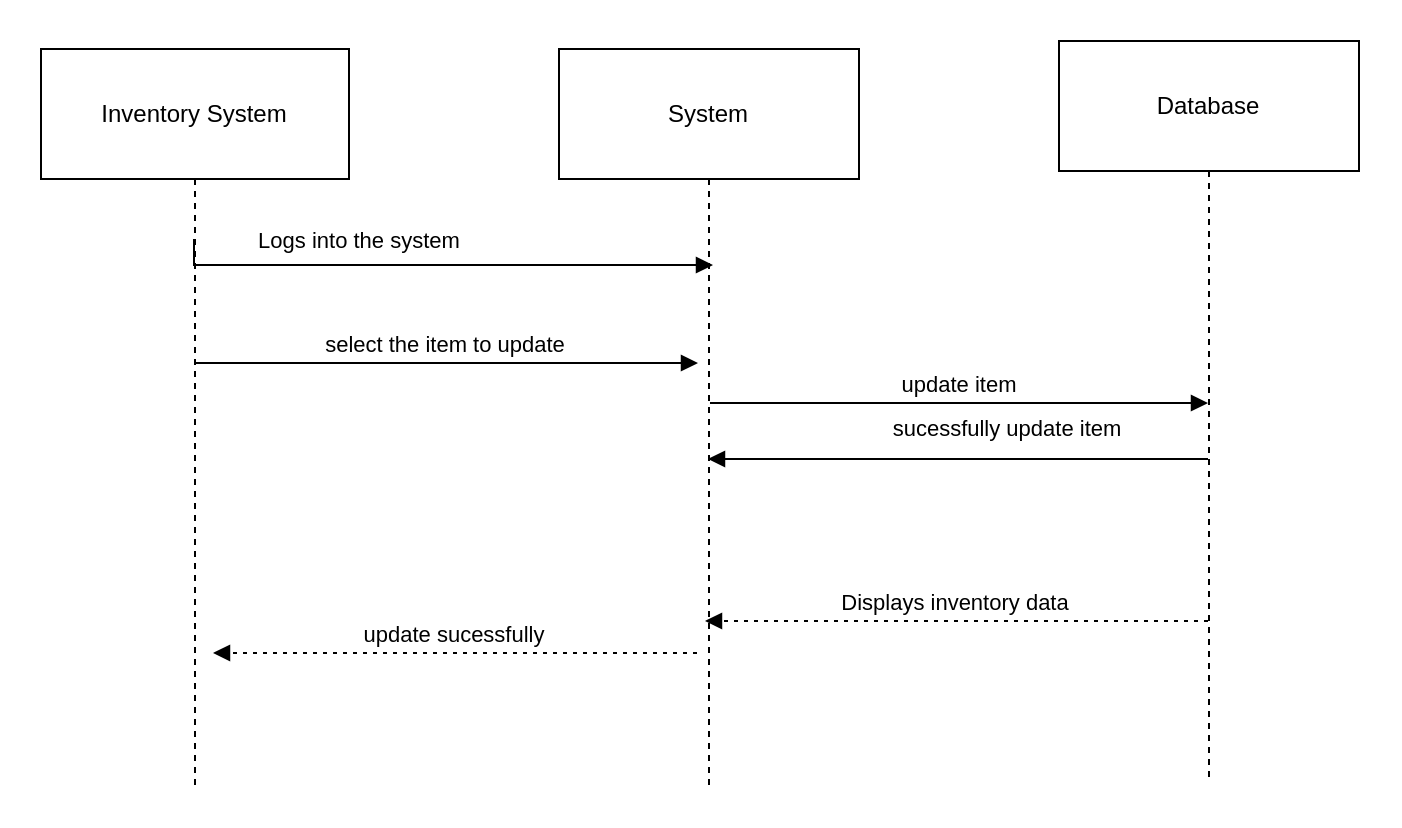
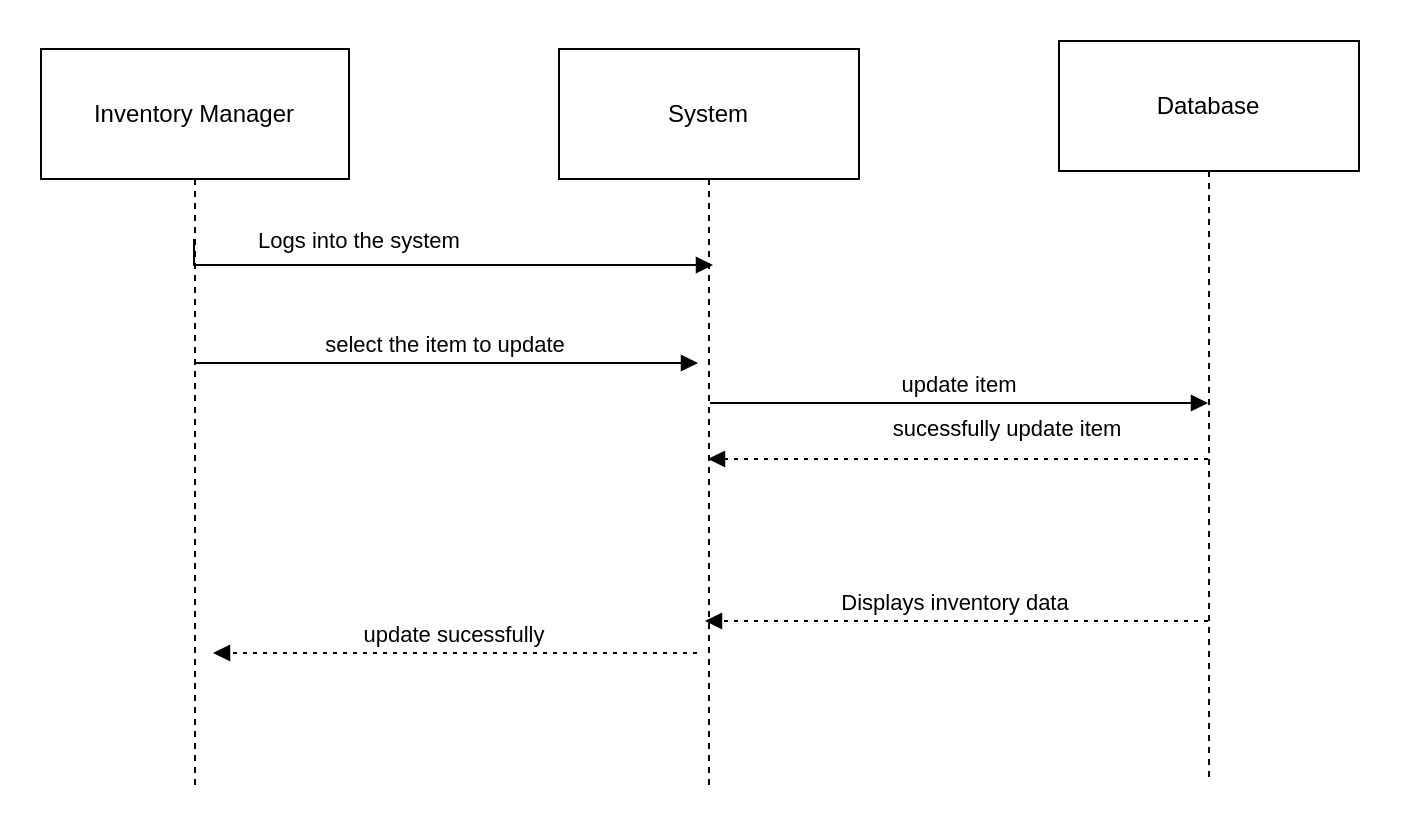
node "Inventory System": label "Inventory System" -> "Inventory Manager"
edge "Database" -> "System": style solid -> dashed
